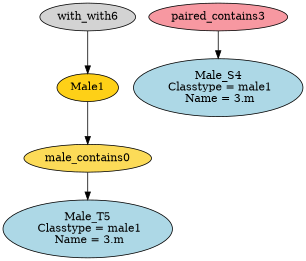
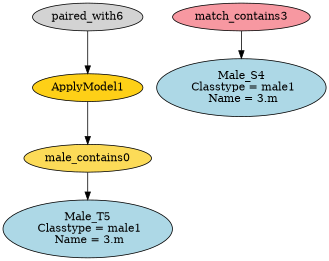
node "with_with6": label "with_with6" -> "paired_with6"
node "paired_contains3": label "paired_contains3" -> "match_contains3"
node "Male1": label "Male1" -> "ApplyModel1"
